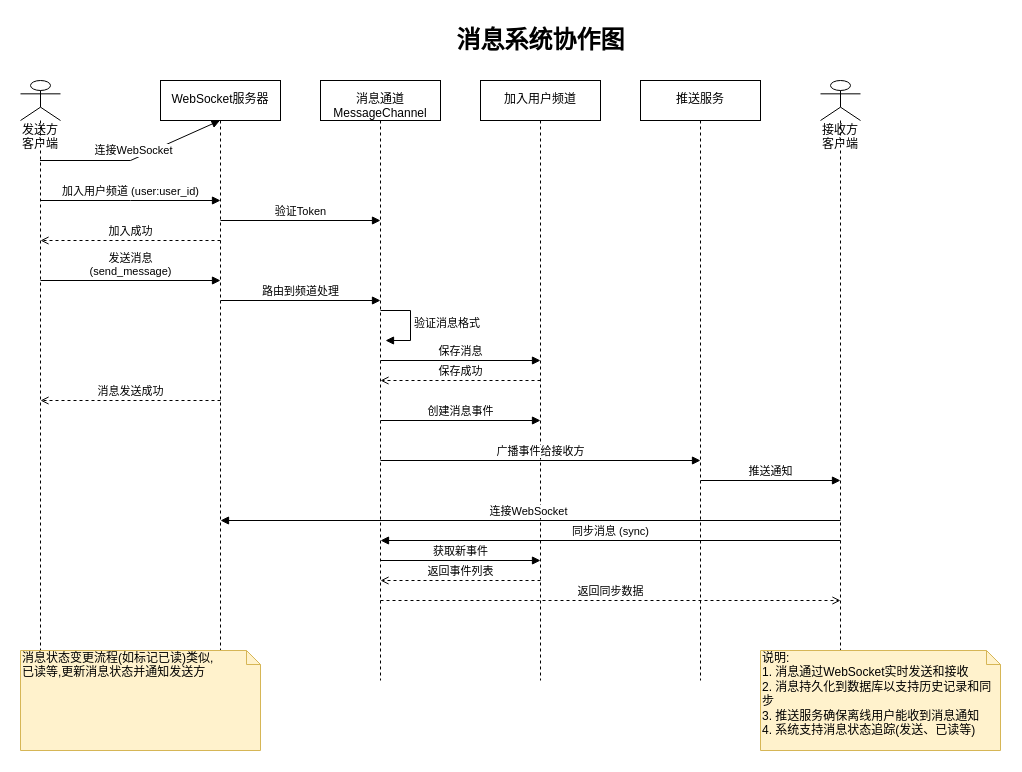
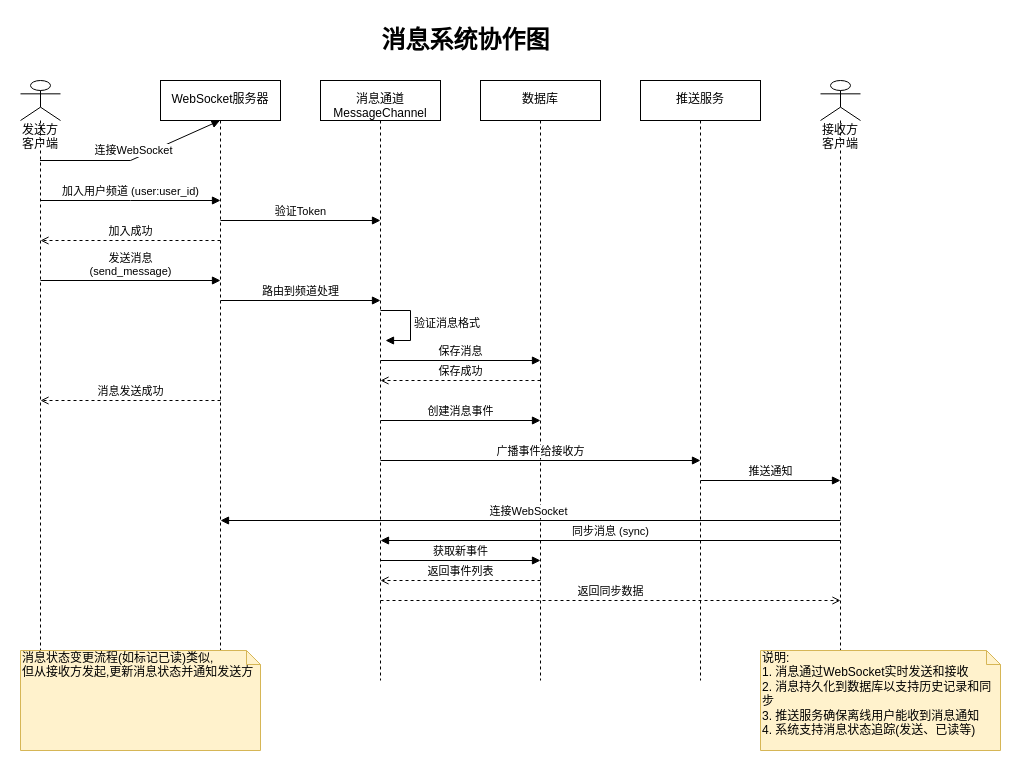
node "消息系统协作图": moved (541, 41) -> (466, 41)
node "加入用户频道": label "加入用户频道" -> "数据库"
node "消息状态变更流程(如标记已读)类似, 已读等,更新消息状态并通知发送方": label "消息状态变更流程(如标记已读)类似, 已读等,更新消息状态并通知发送方" -> "消息状态变更流程(如标记已读)类似, 但从接收方发起,更新消息状态并通知发送方"
